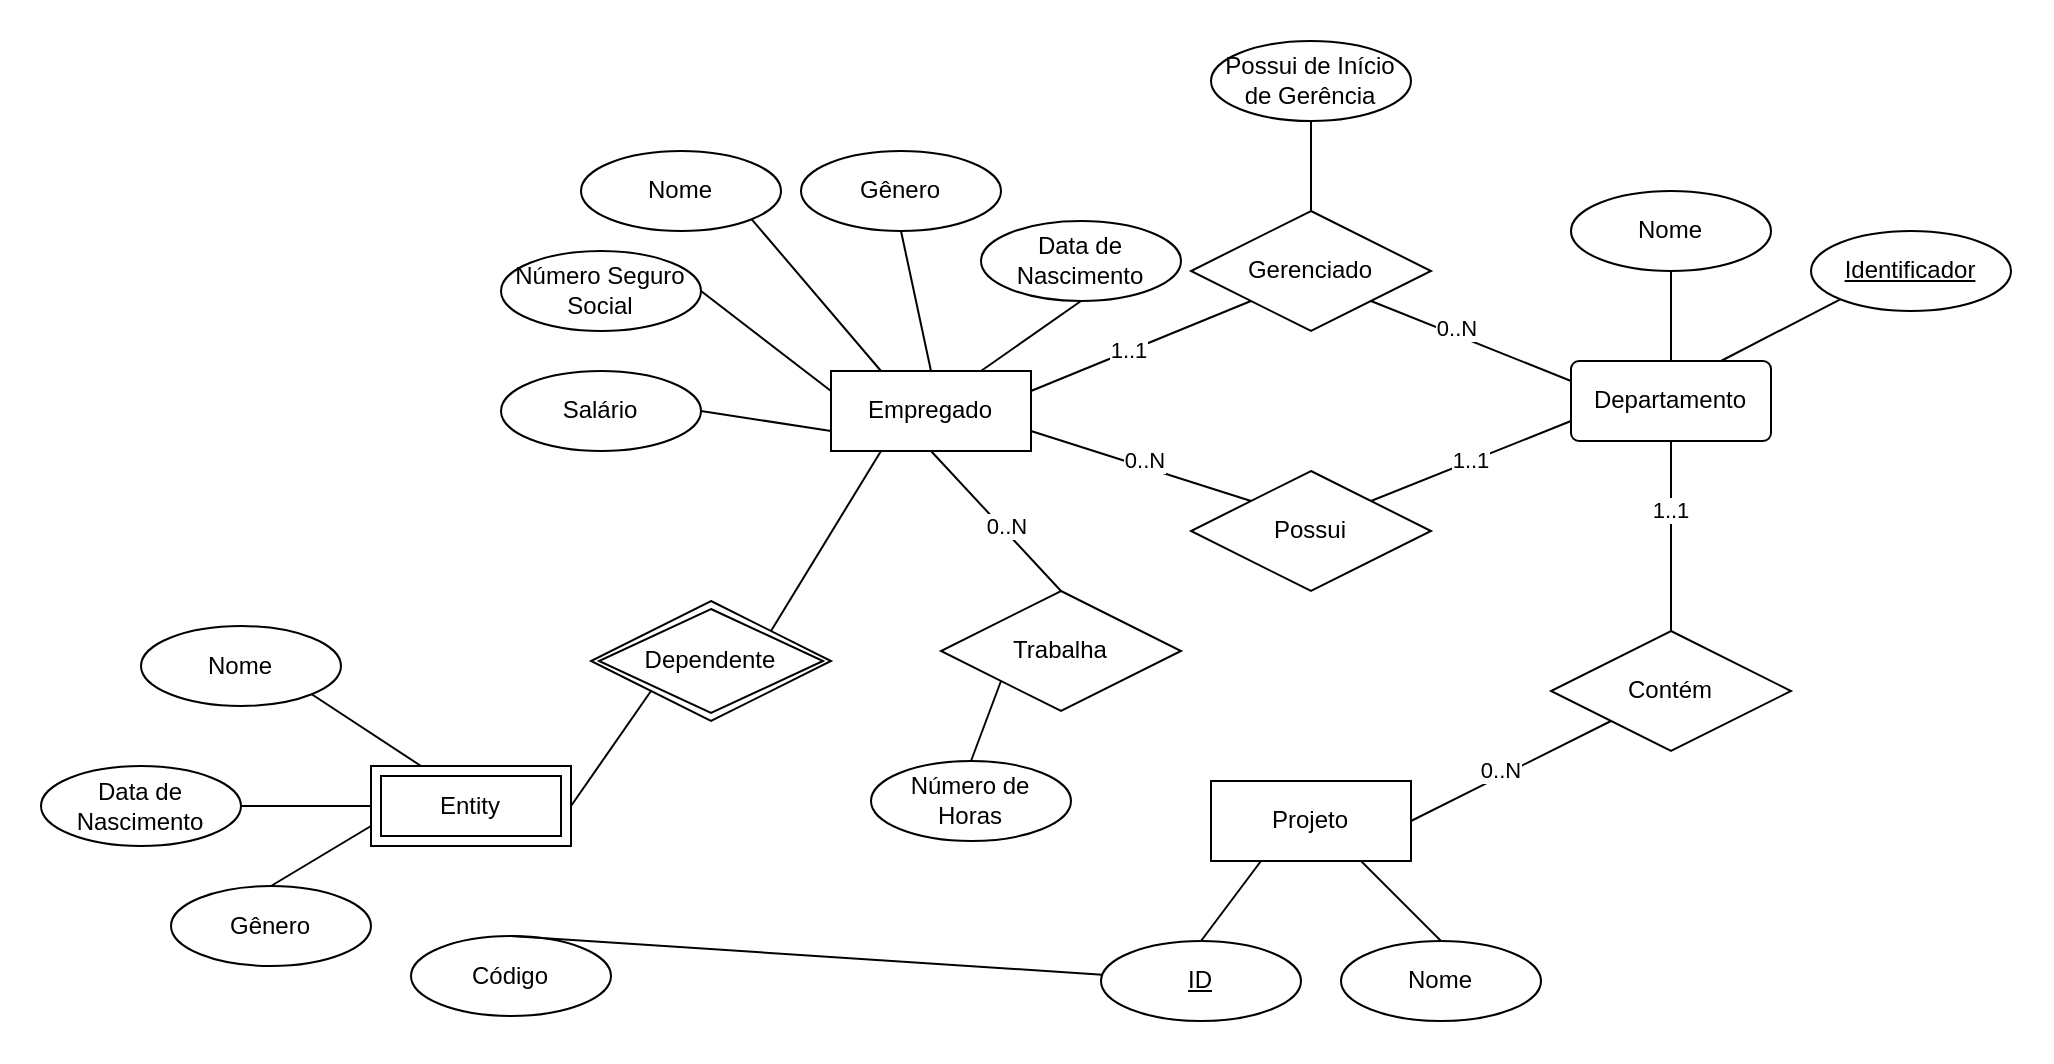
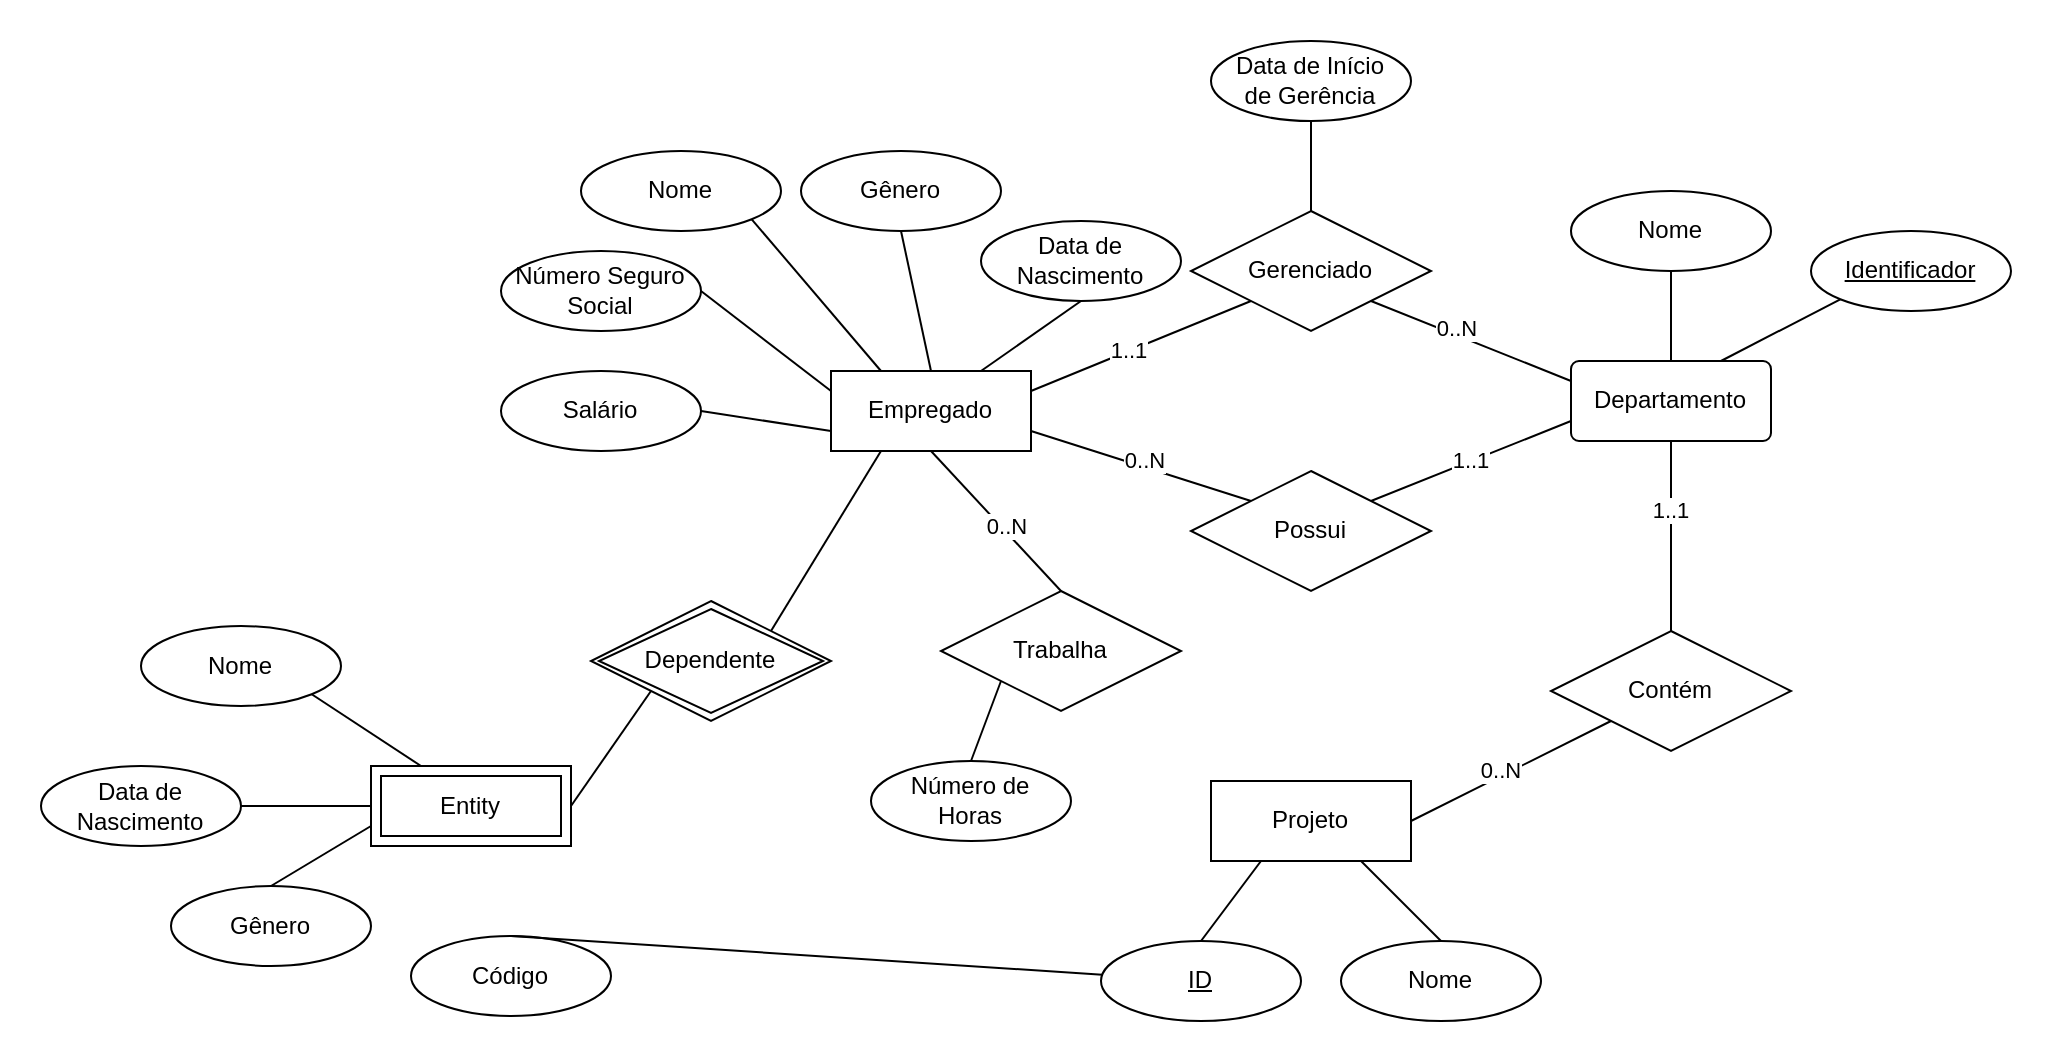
node "Possui de Início de Gerência": label "Possui de Início de Gerência" -> "Data de Início de Gerência"
